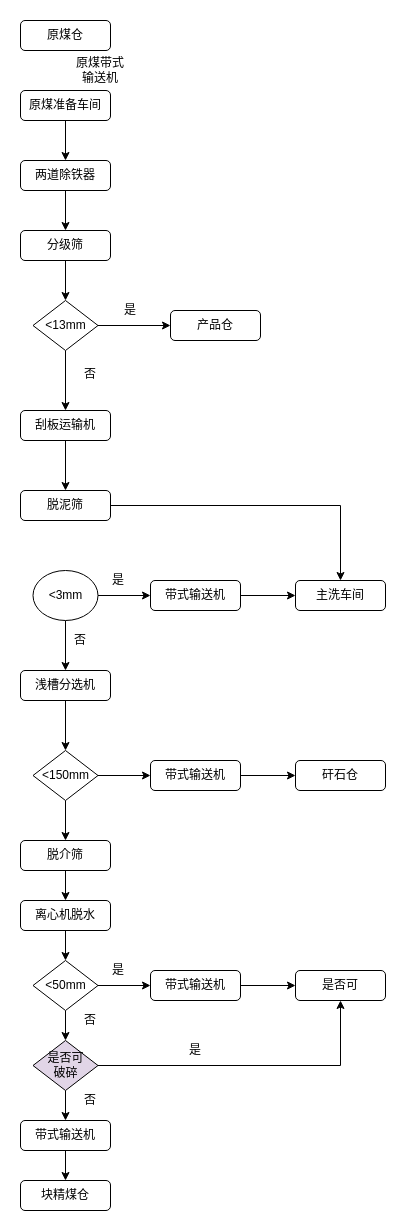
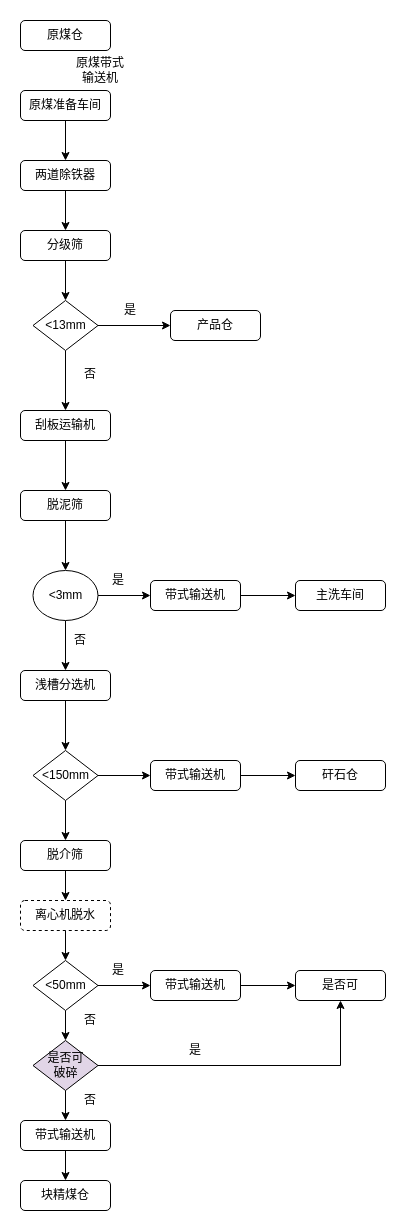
edge "脱泥筛" -> "主洗车间": now "脱泥筛" -> "<3mm"
node "离心机脱水": style solid -> dashed
